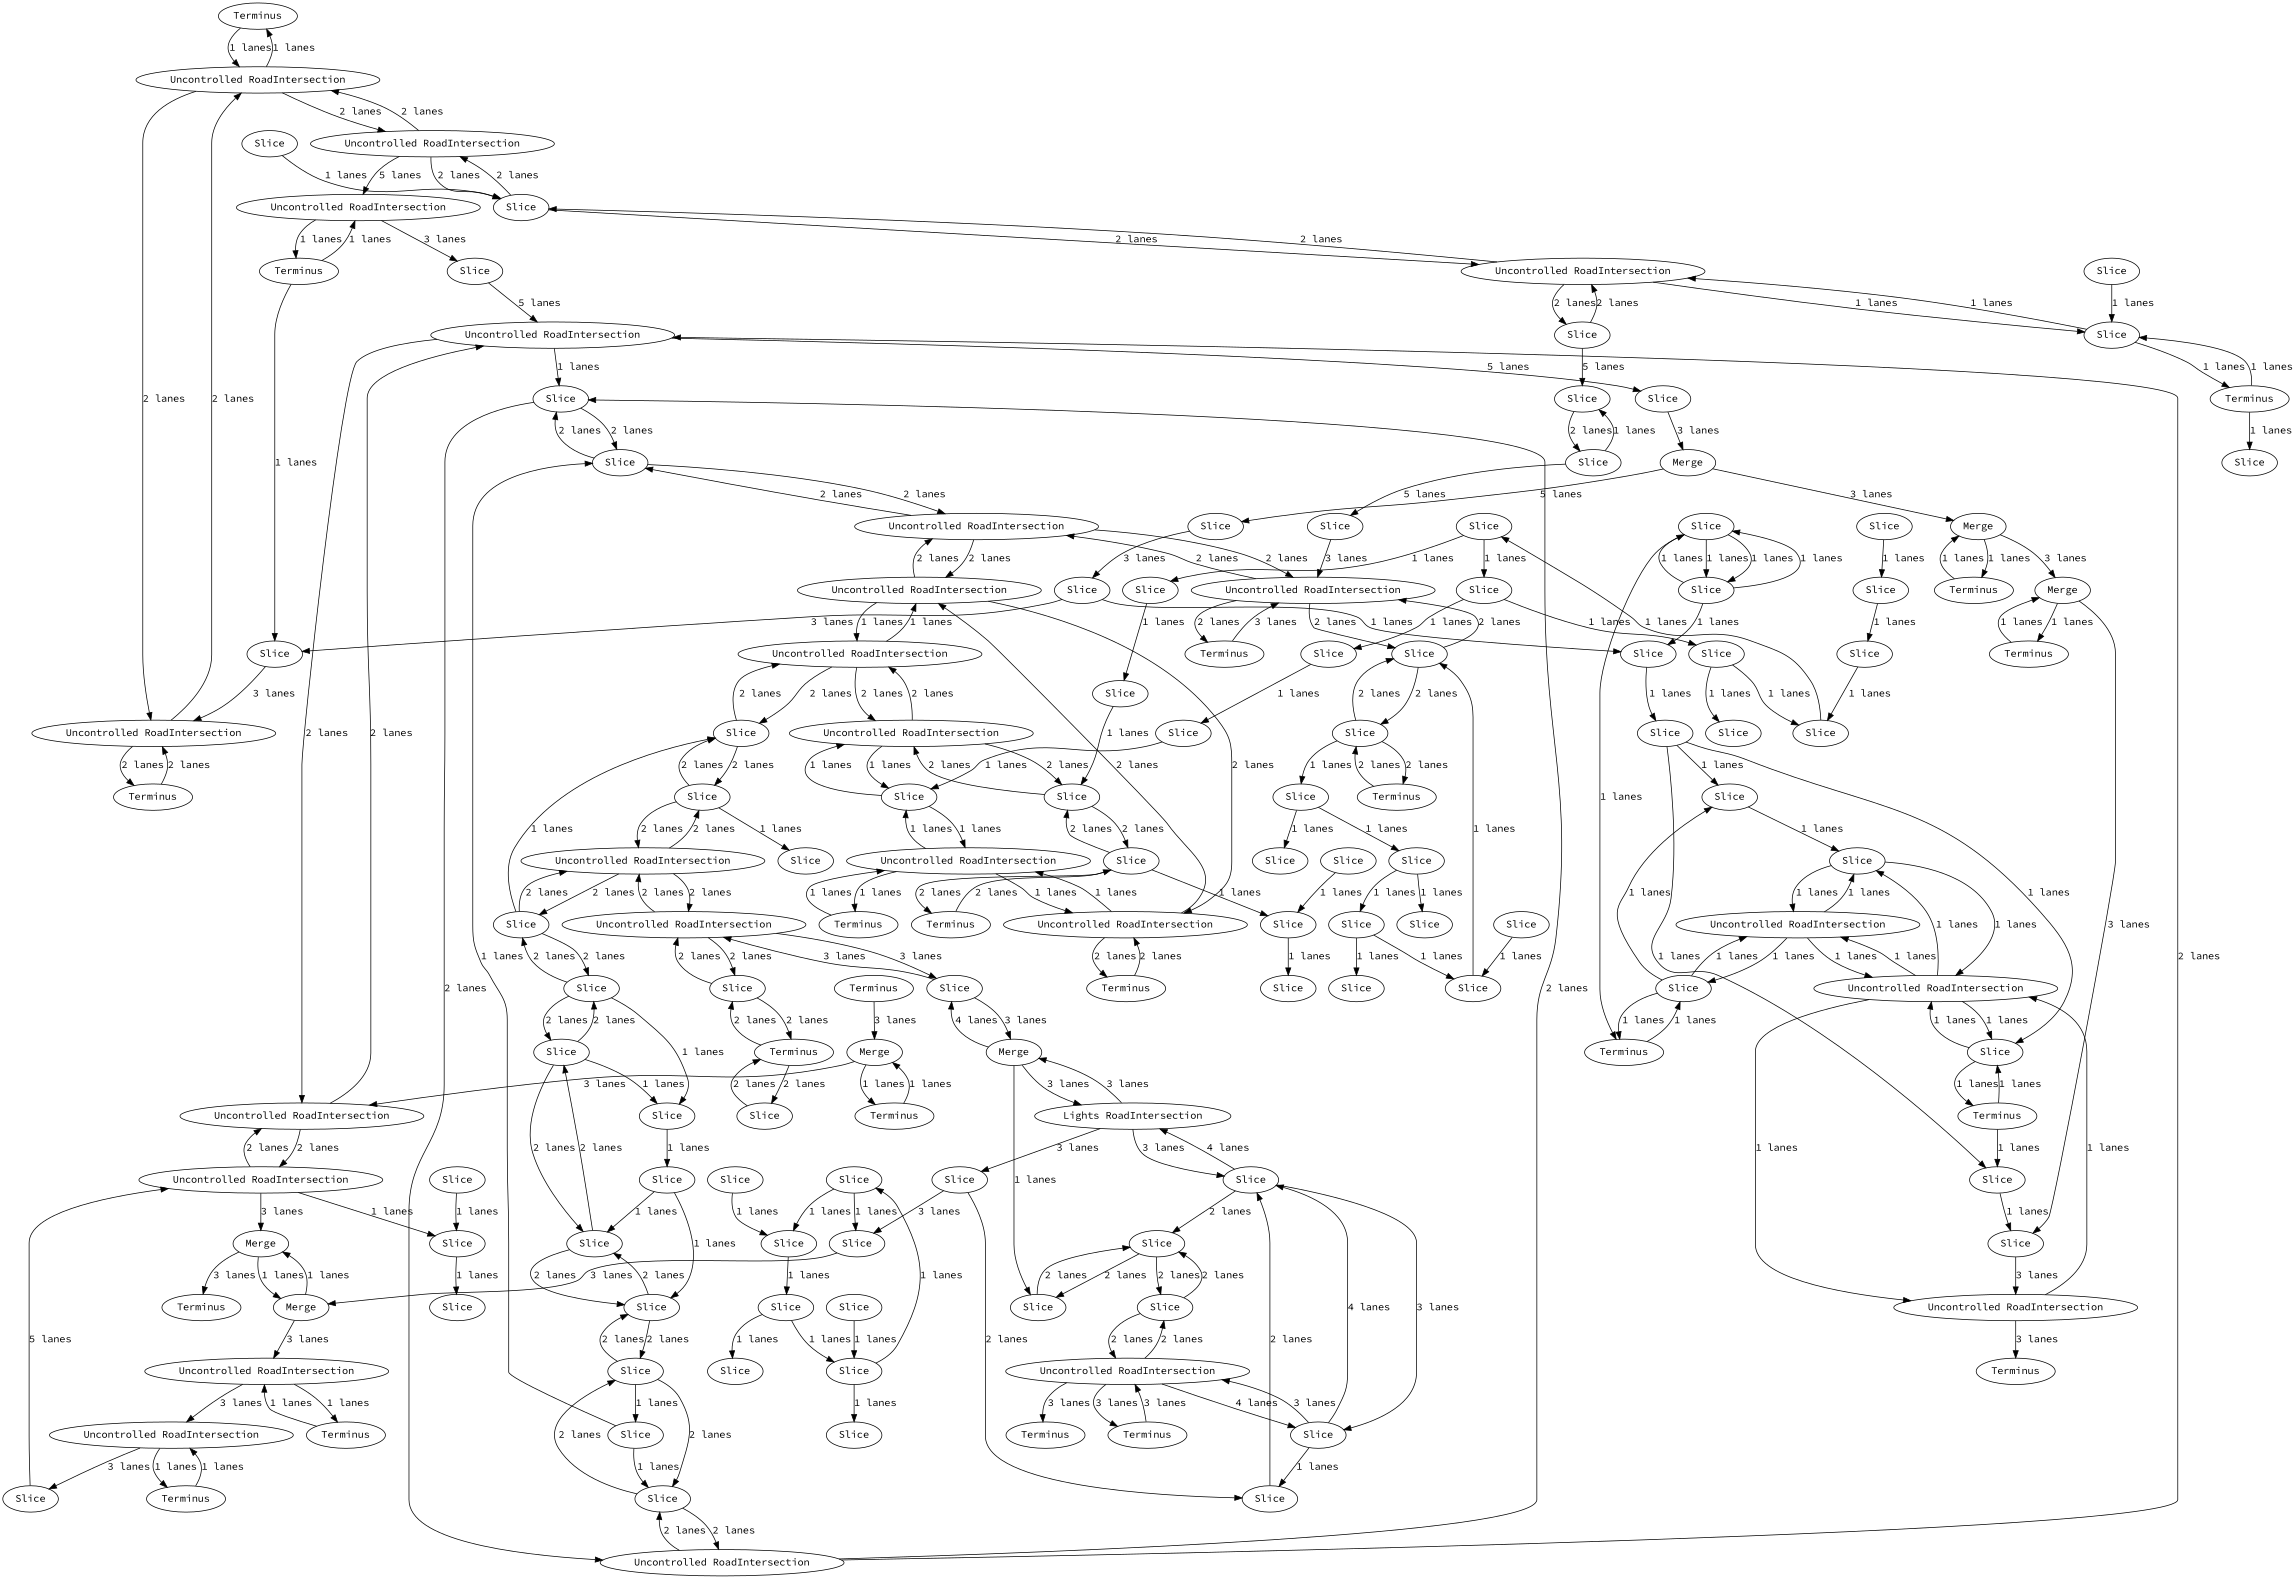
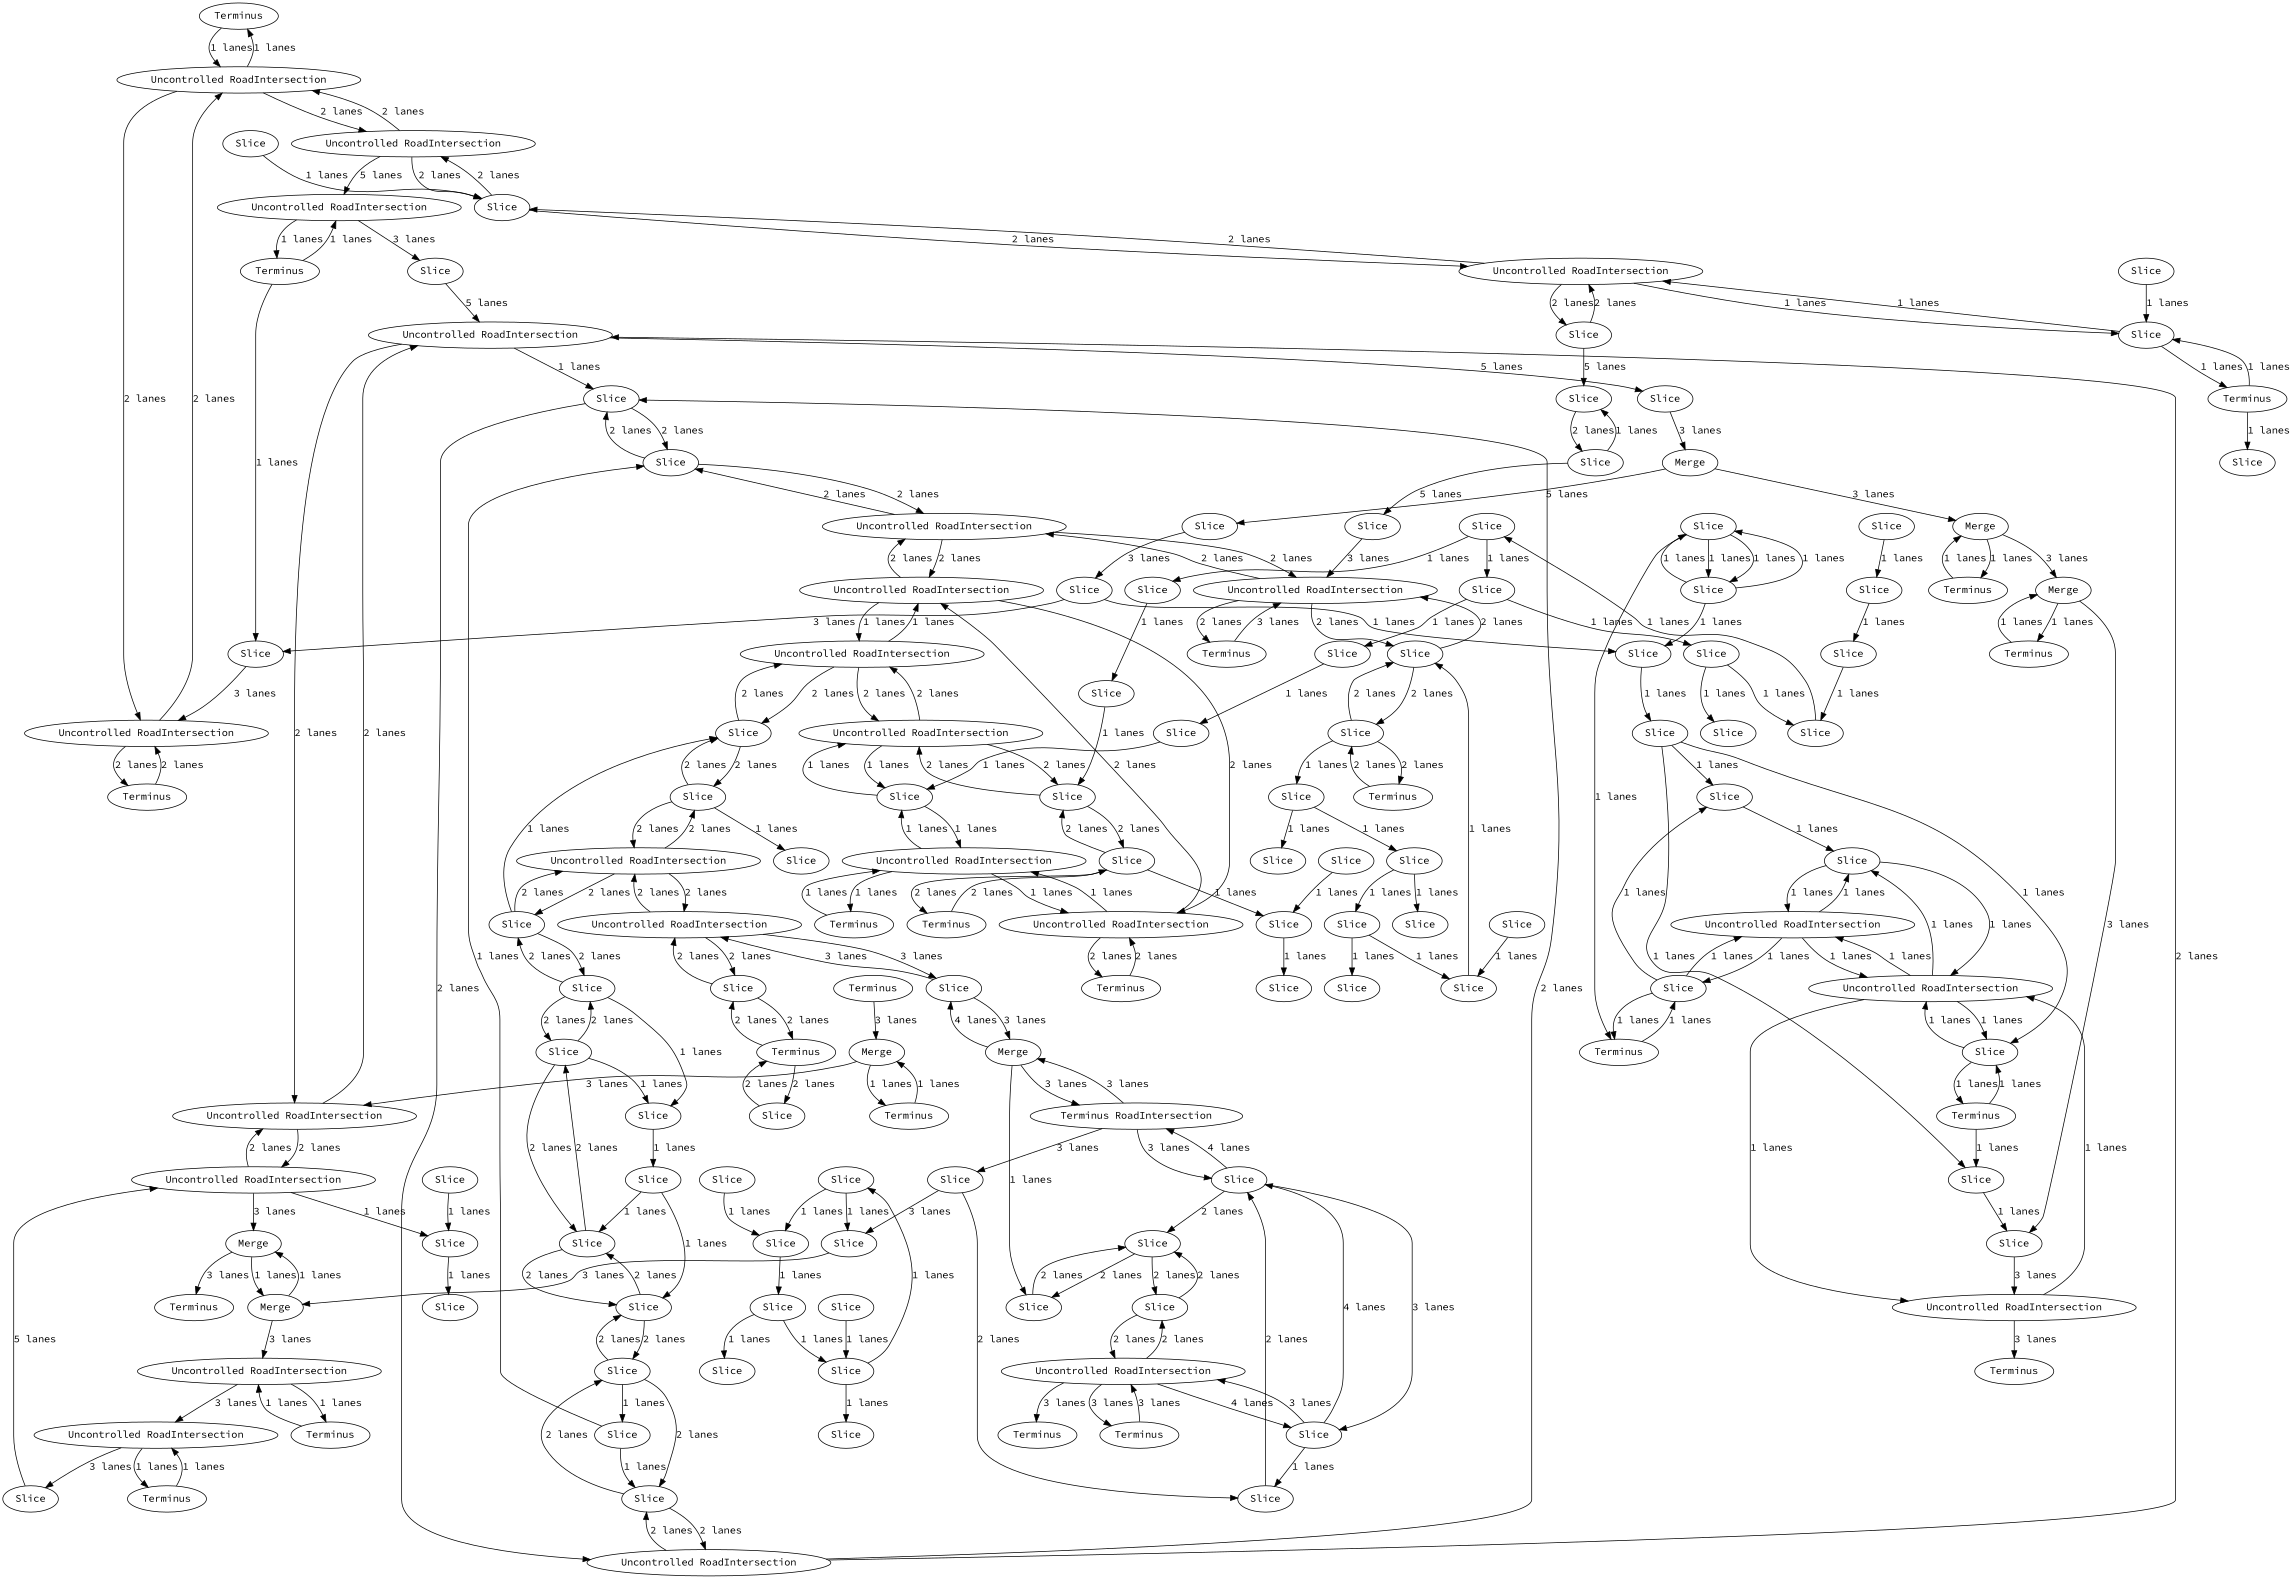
node "Lights RoadIntersection": label "Lights RoadIntersection" -> "Terminus RoadIntersection"
